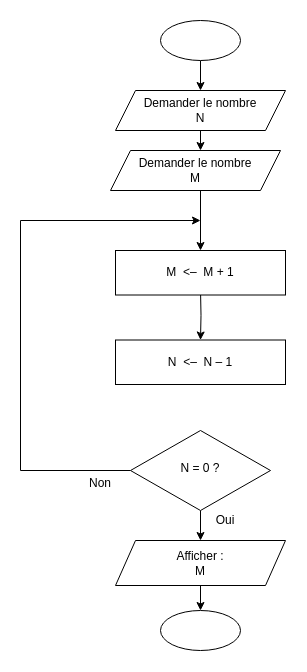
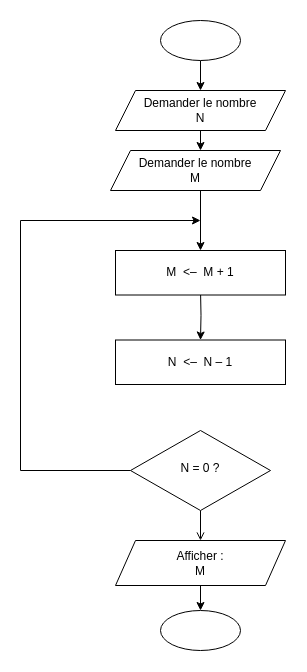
node "Non": removed
node "Oui": removed
edge "N = 0 ?" -> "Afficher : M": arrowhead classic -> open
